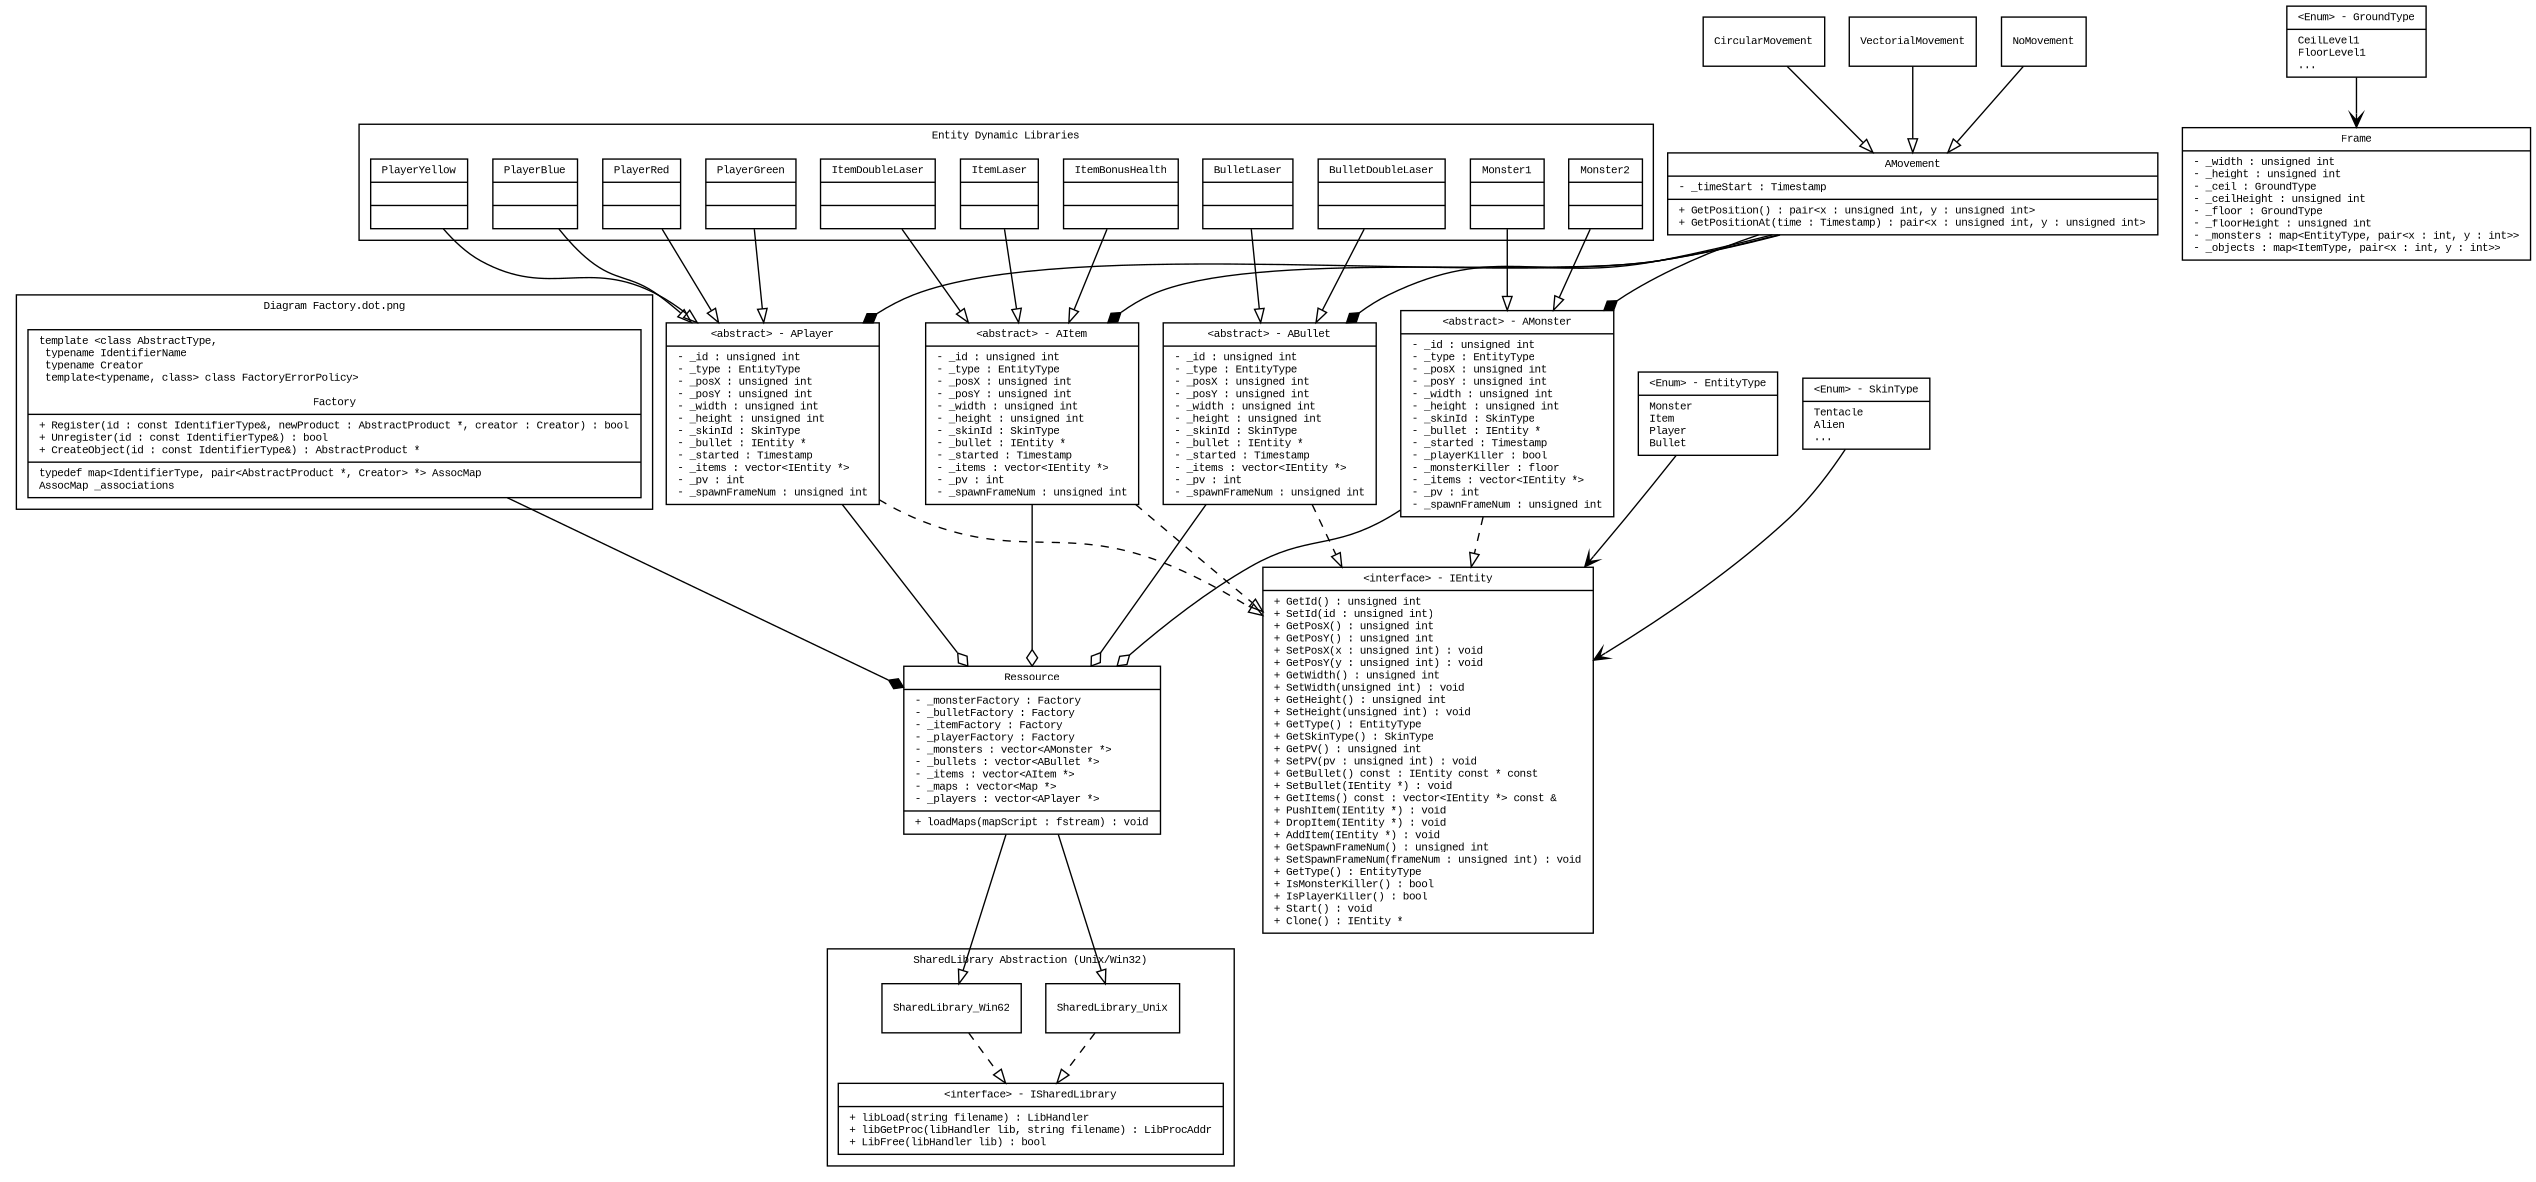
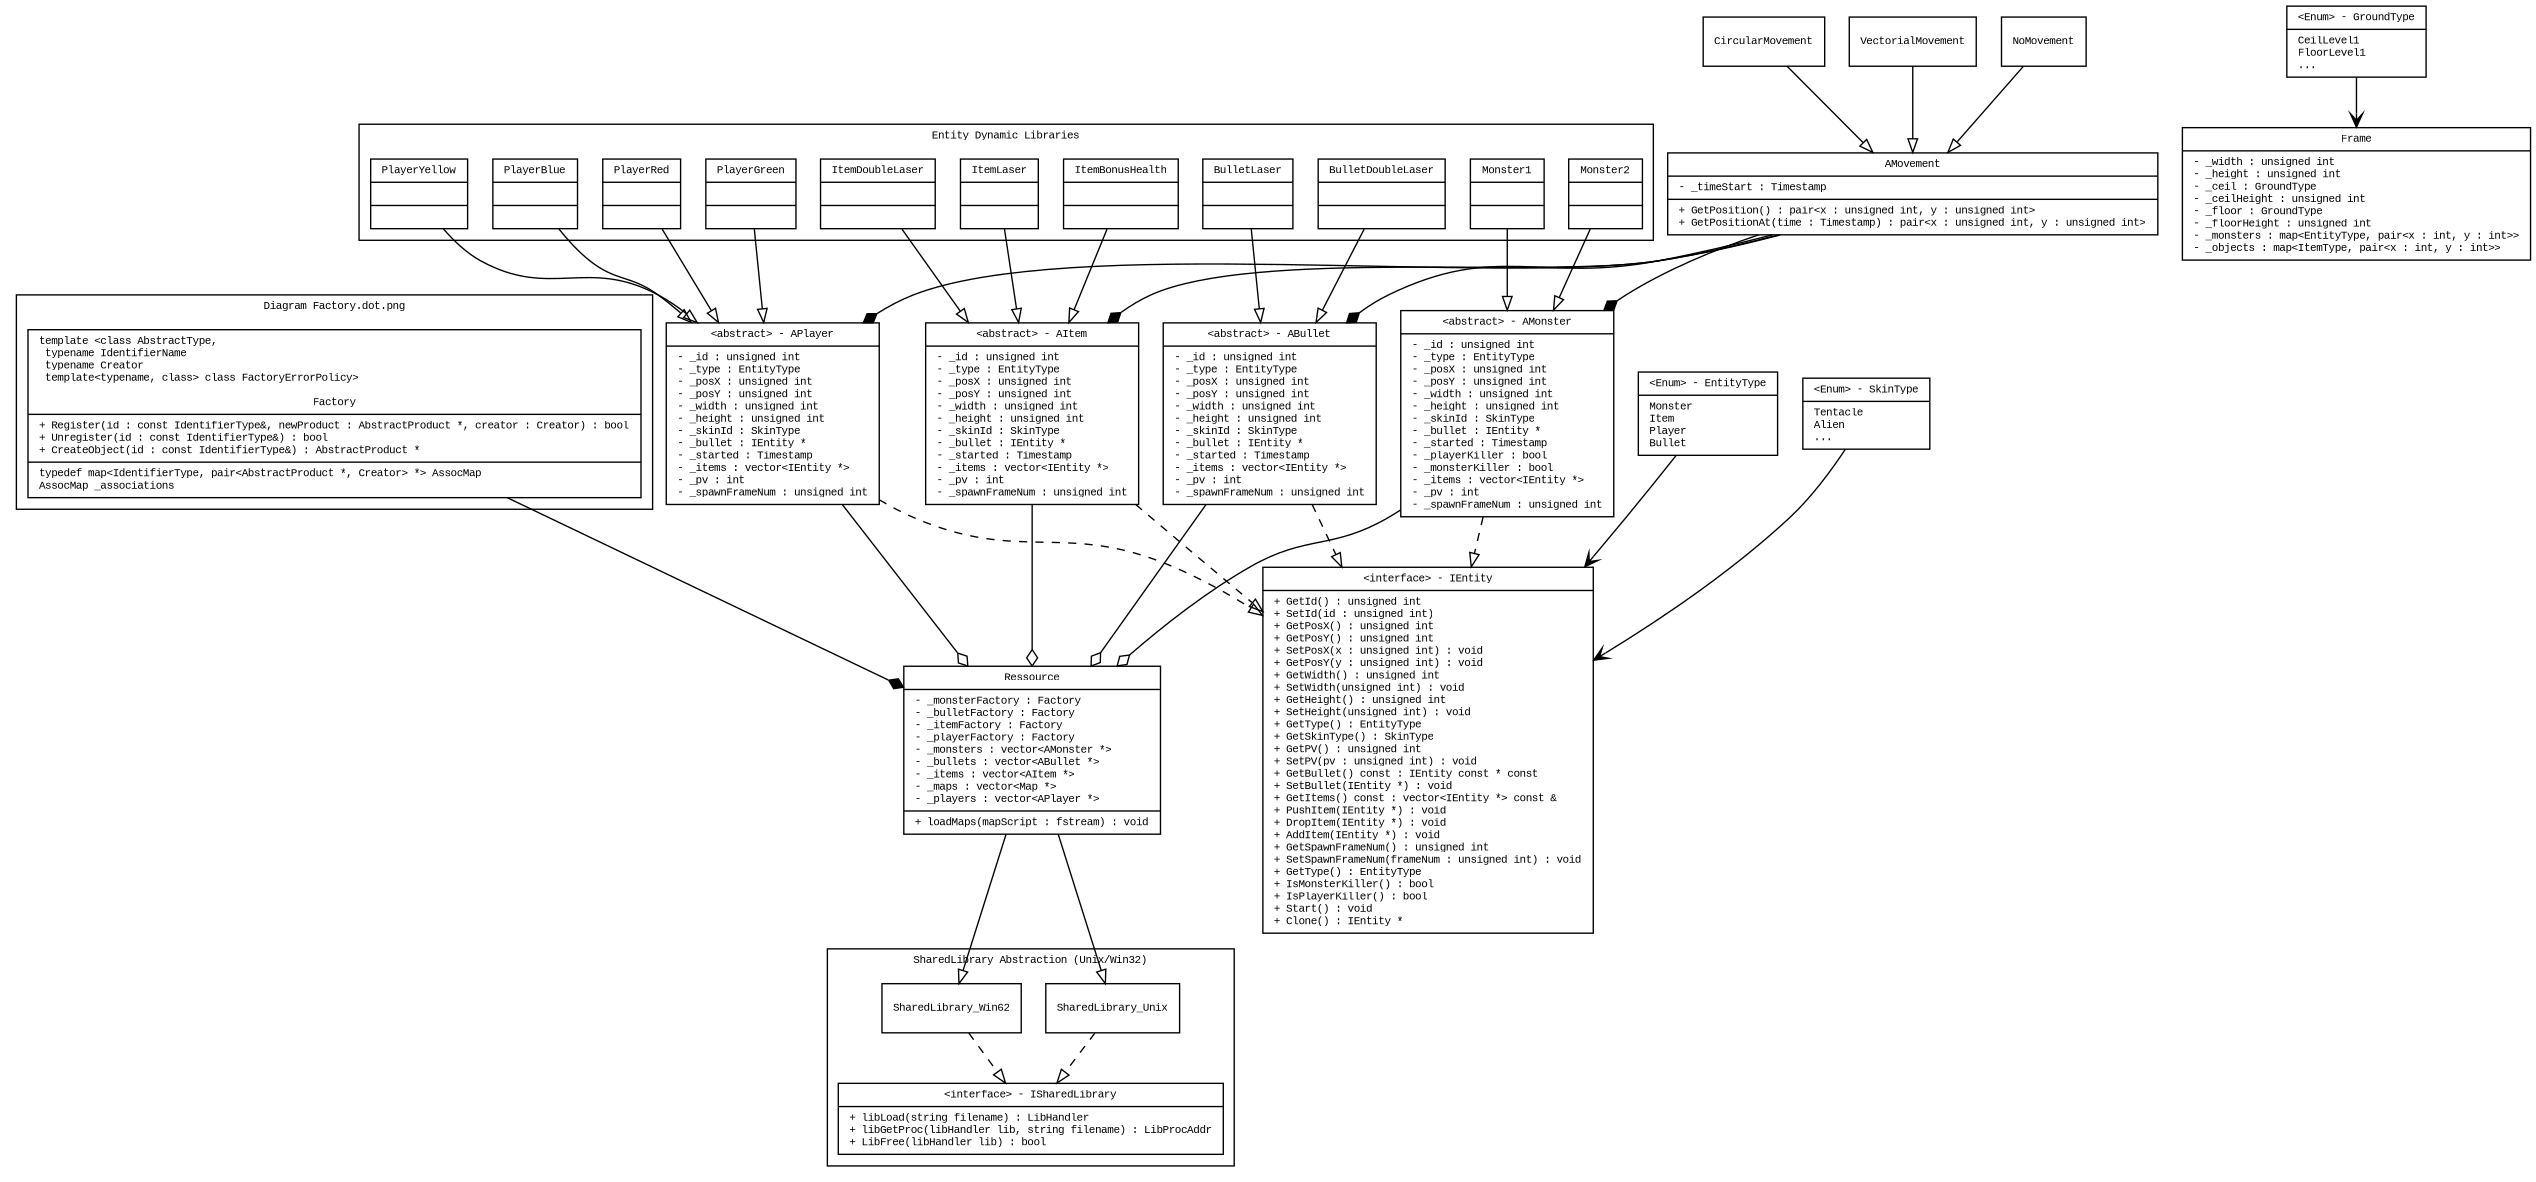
node "<abstract> - AMonster": text "- _monsterKiller : floor" -> "- _monsterKiller : bool"
